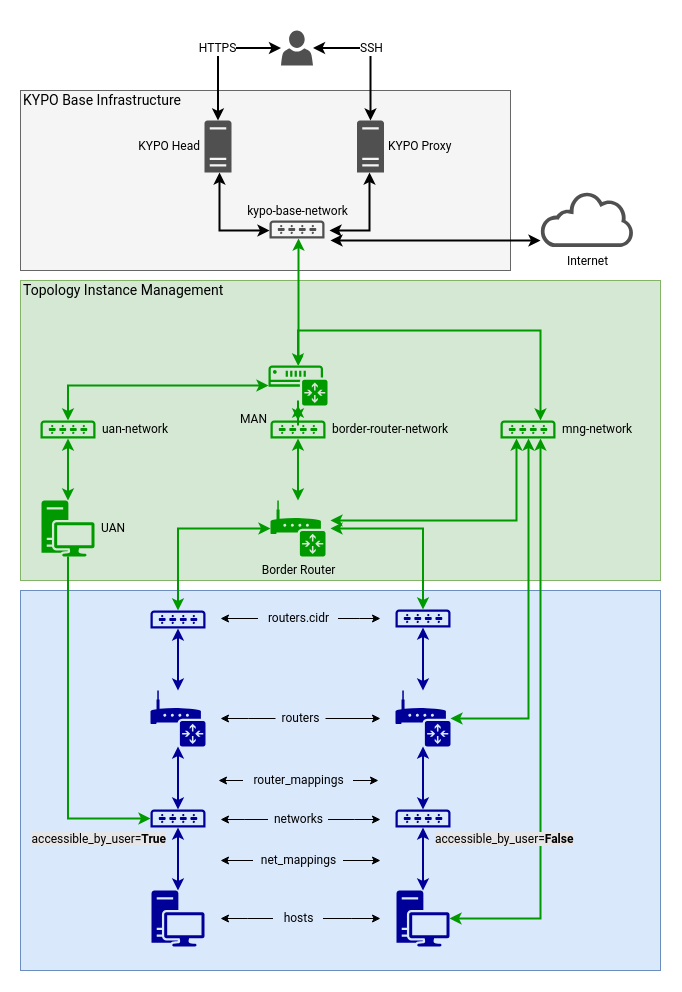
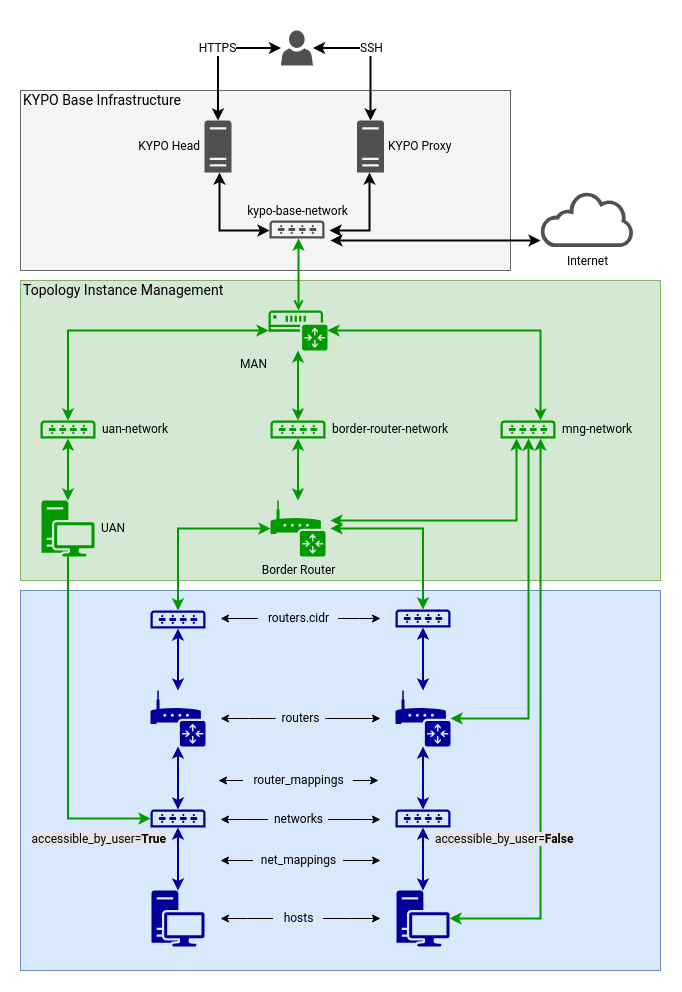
node "MAN": moved (298, 386) -> (298, 331)
